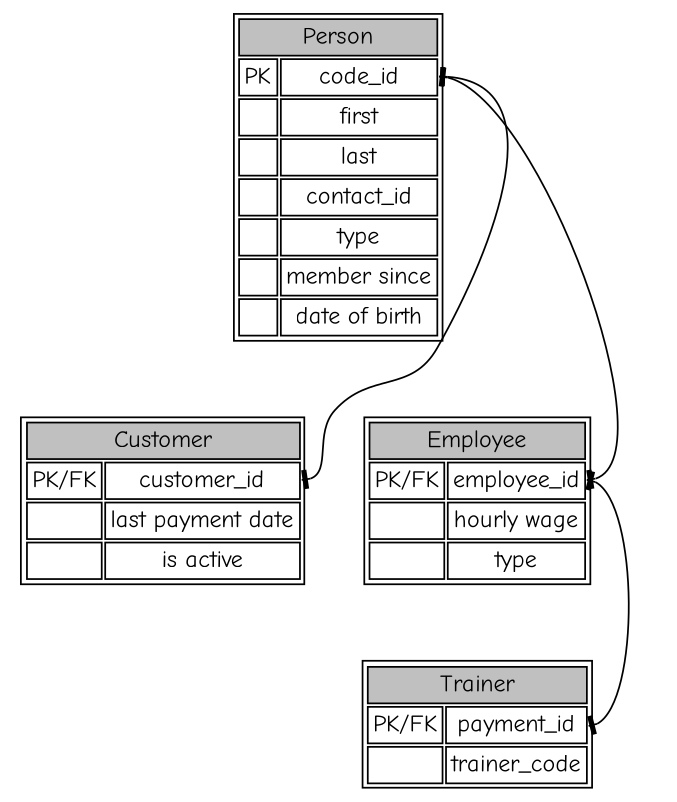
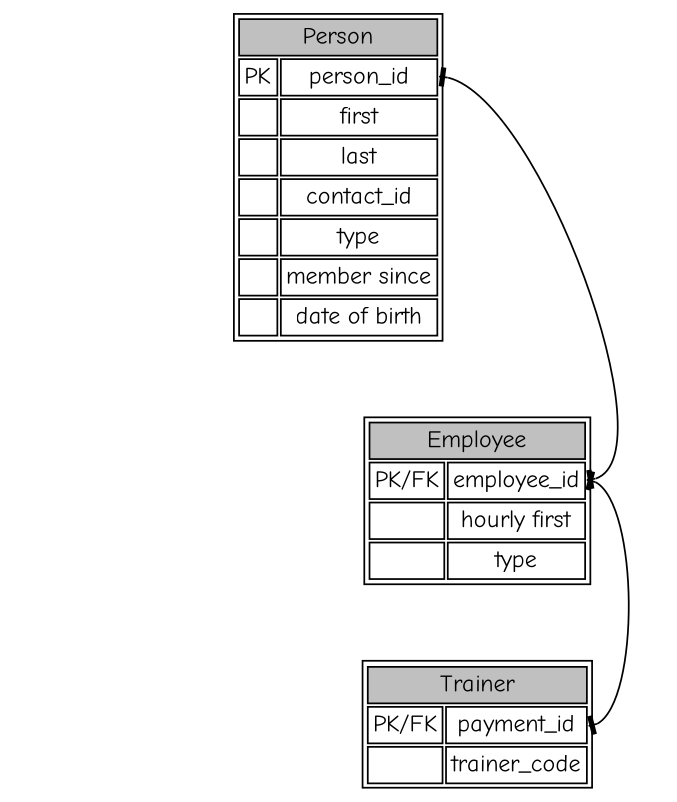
node "Person": text "code_id" -> "person_id"
node "Customer": removed
node "Employee": text "hourly wage" -> "hourly first"
